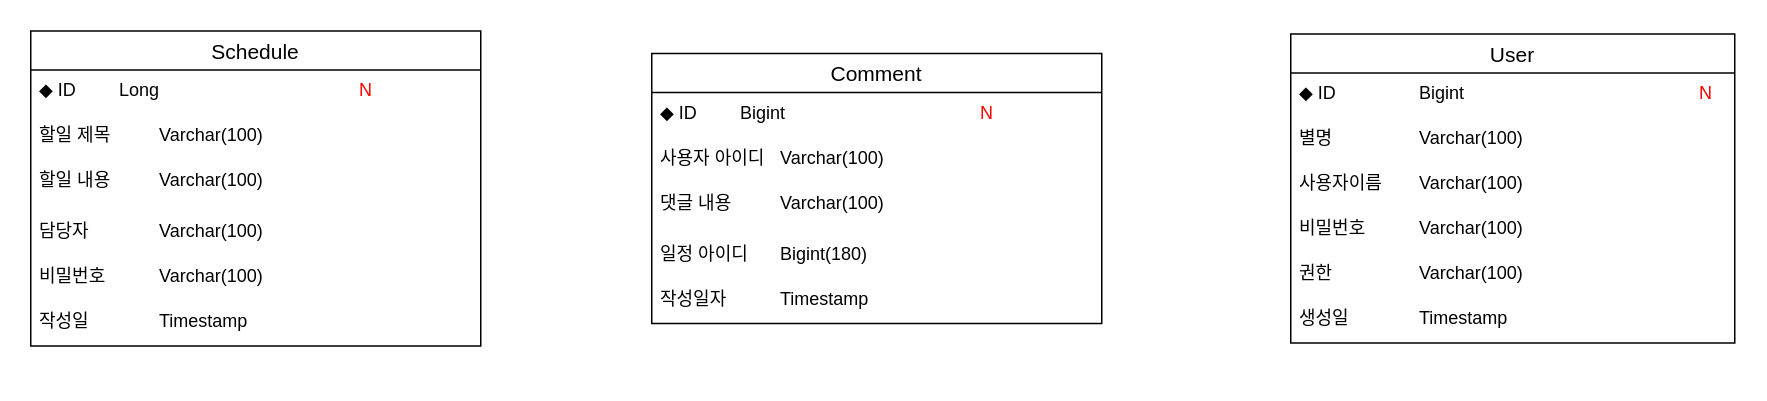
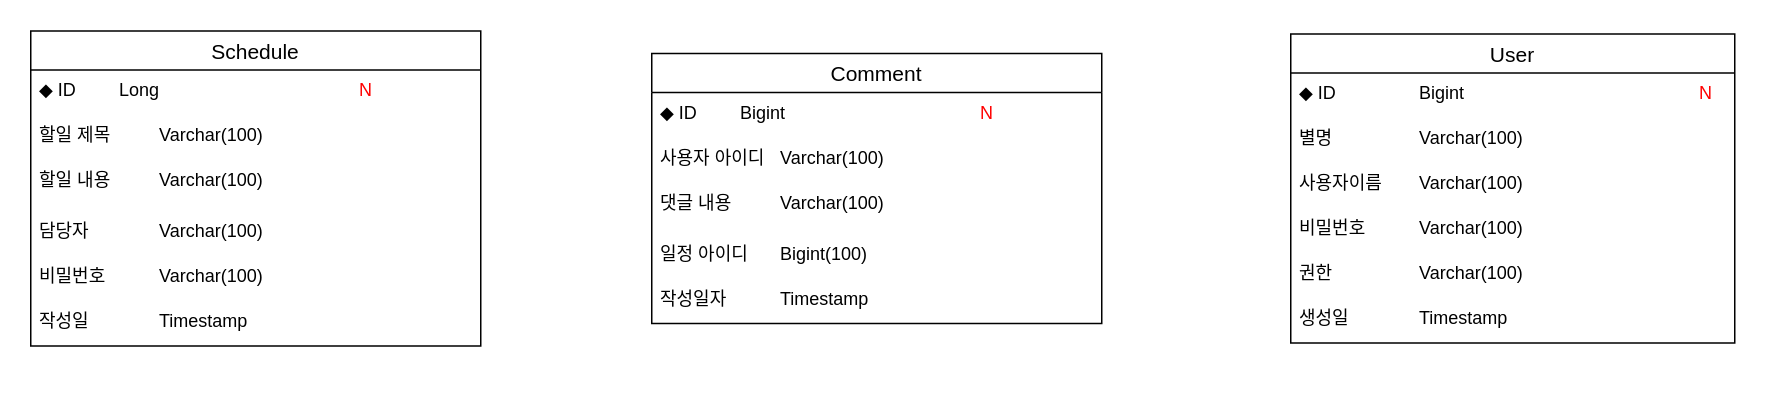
node "일정 아이디 Bigint(180)": label "일정 아이디 Bigint(180)" -> "일정 아이디 Bigint(100)"
